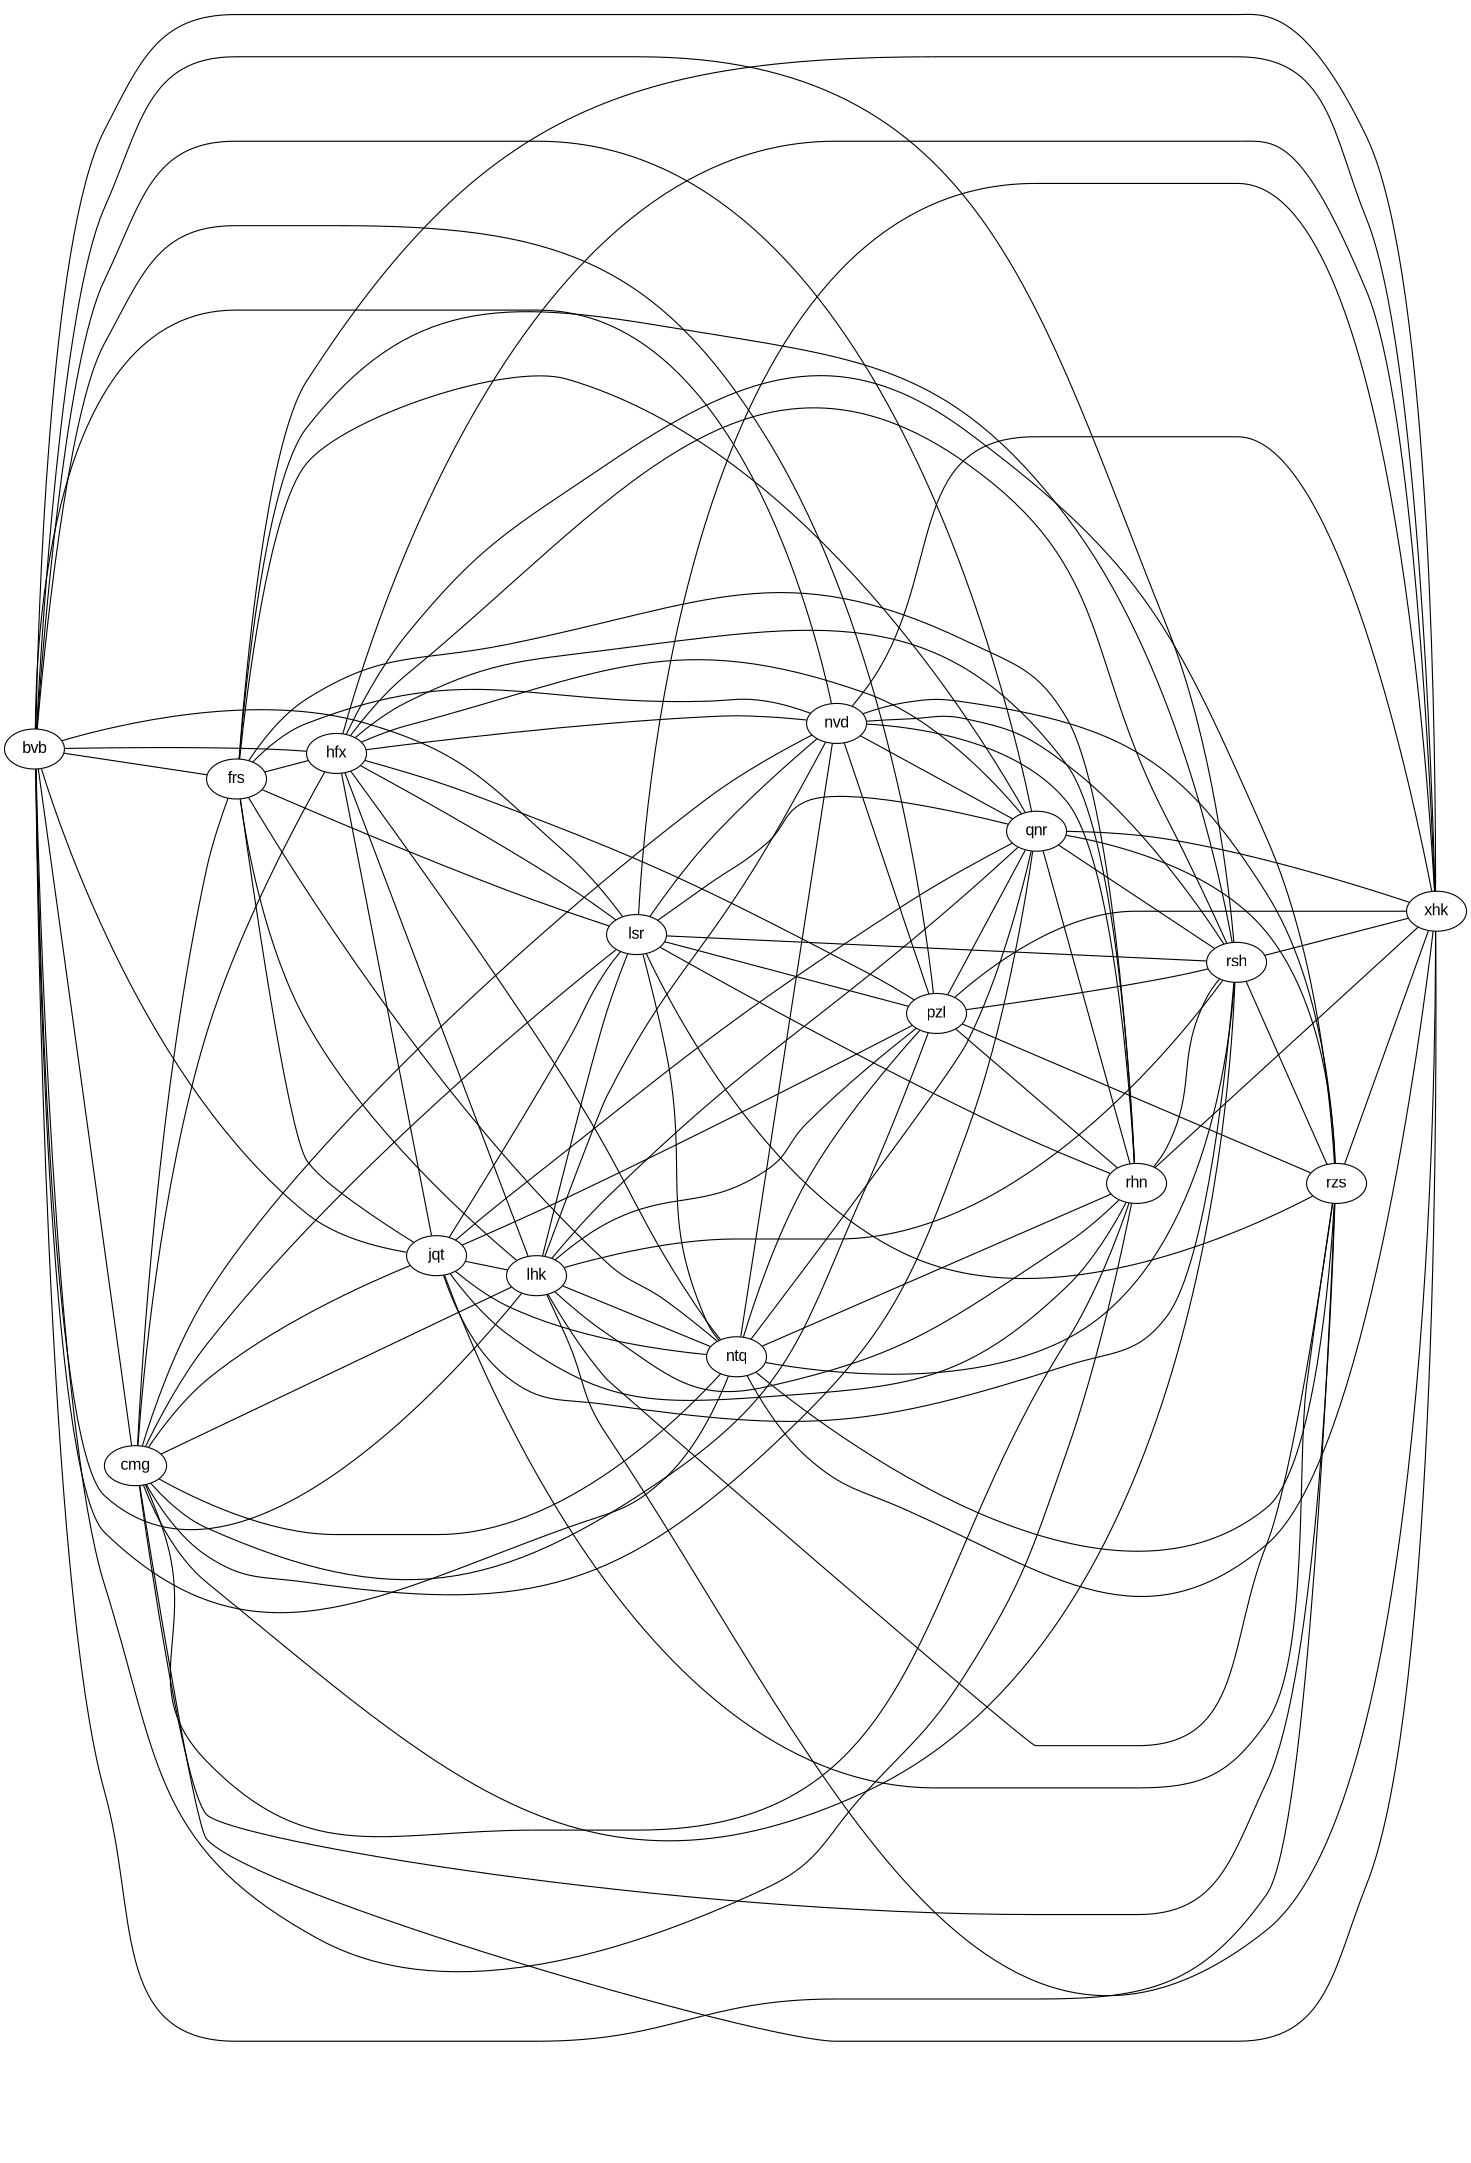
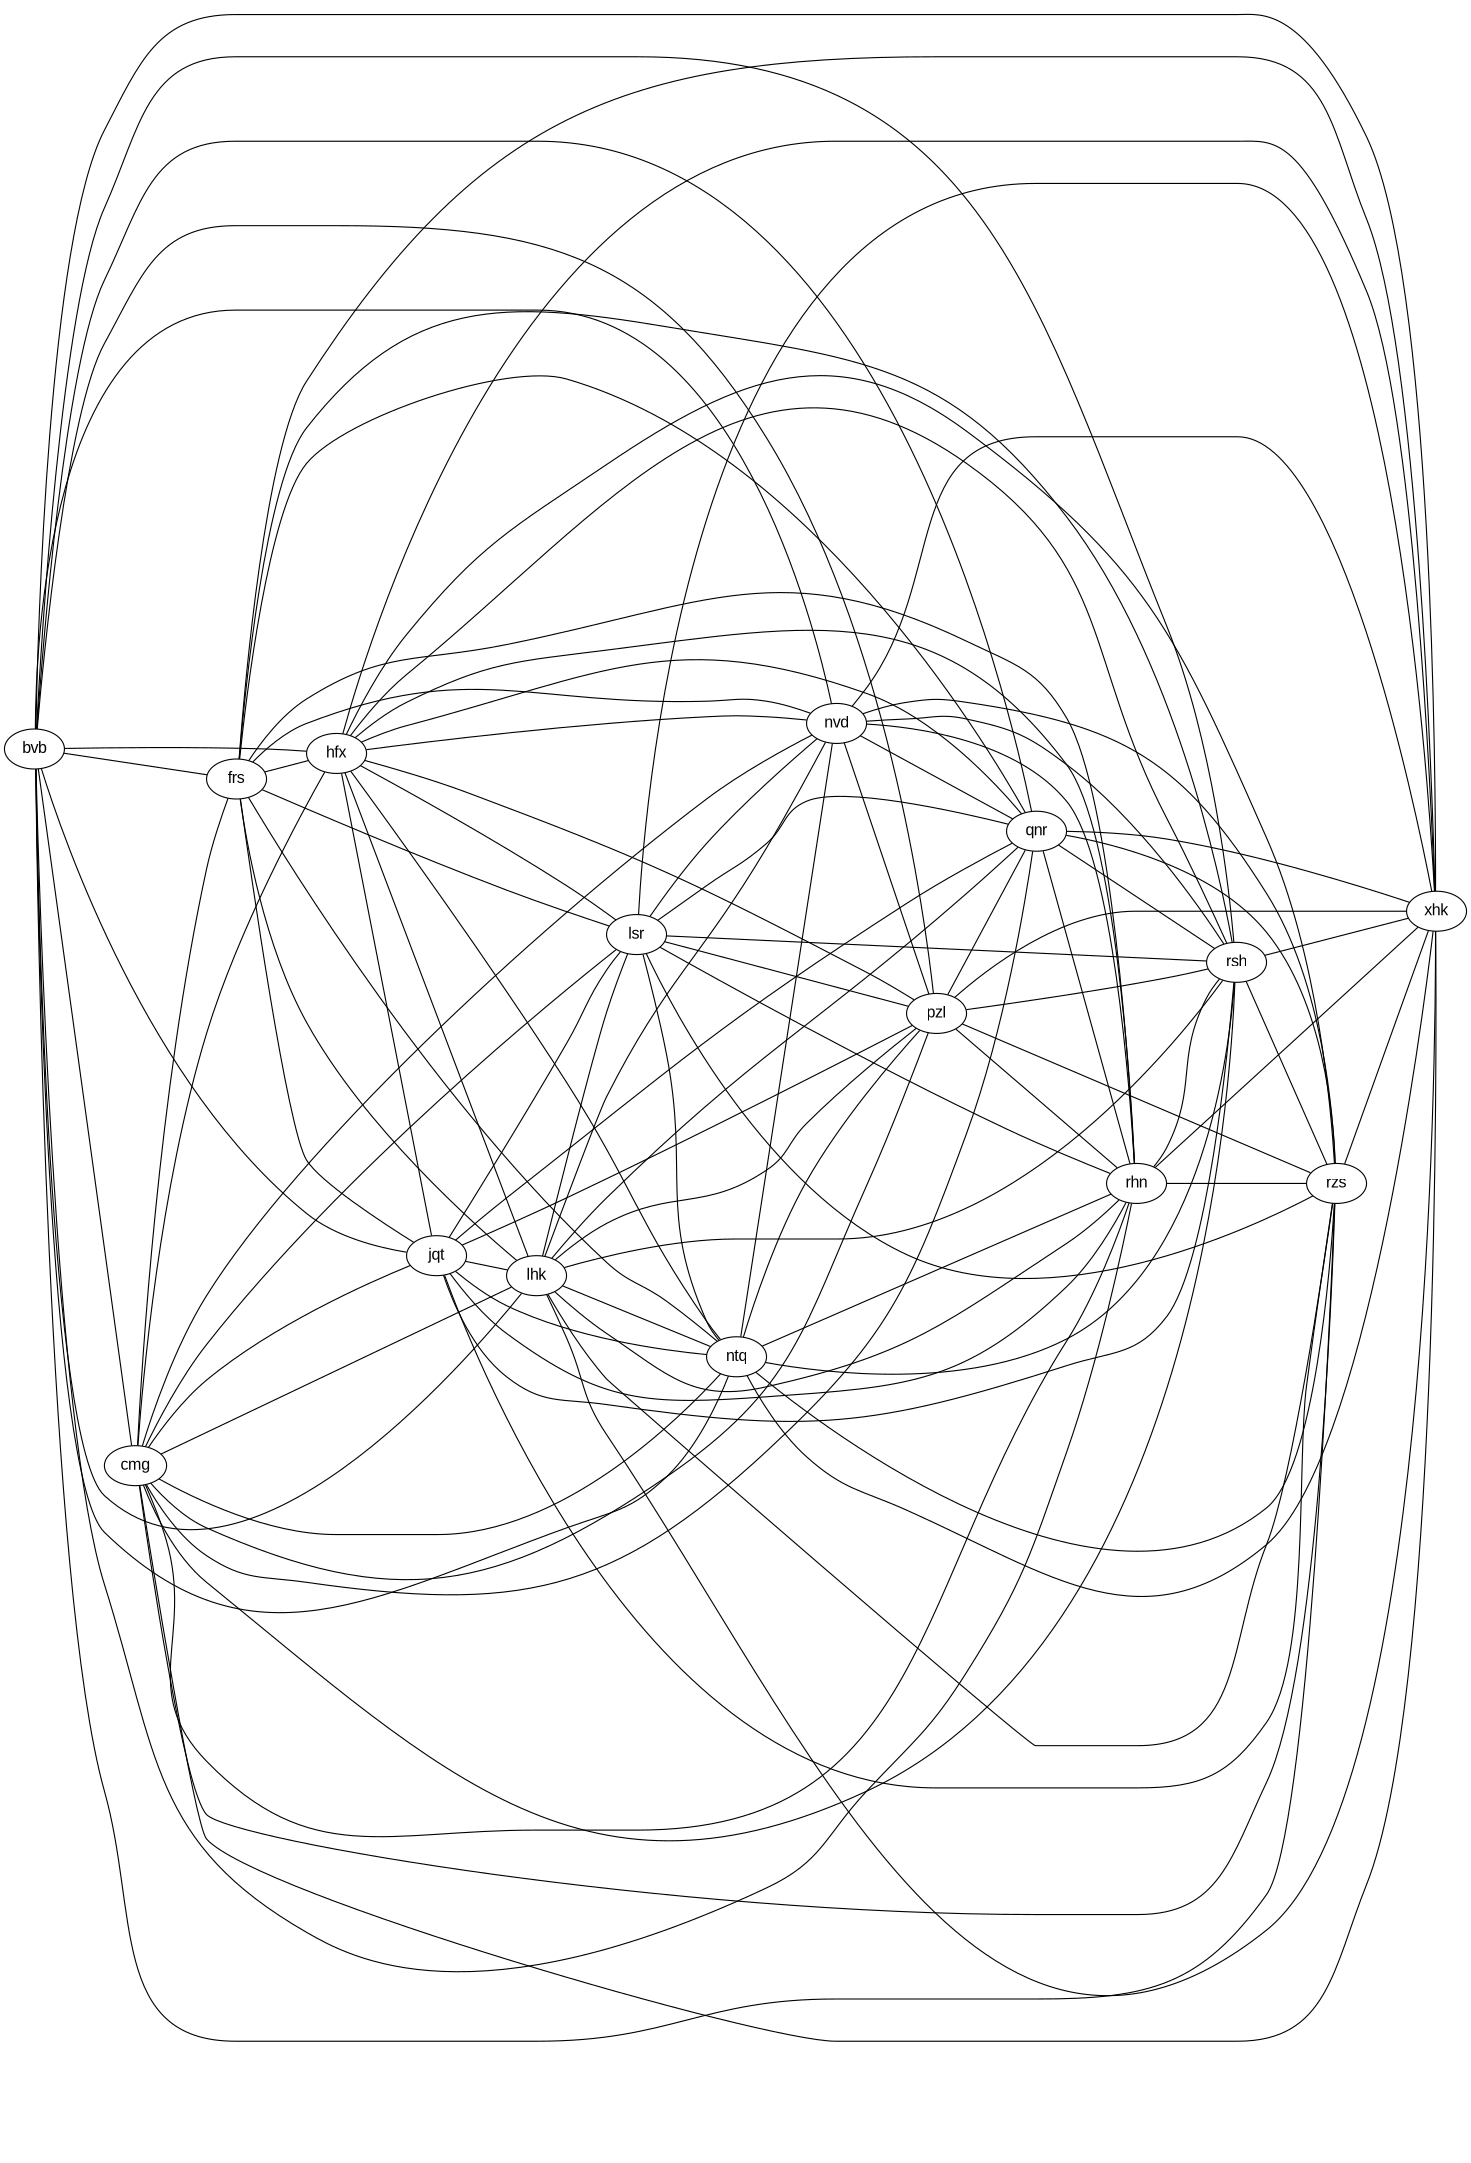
edge "bvb" -- "lsr": removed
edge "qnr" -- "ntq": removed
edge "rhn" -- "rzs": added
